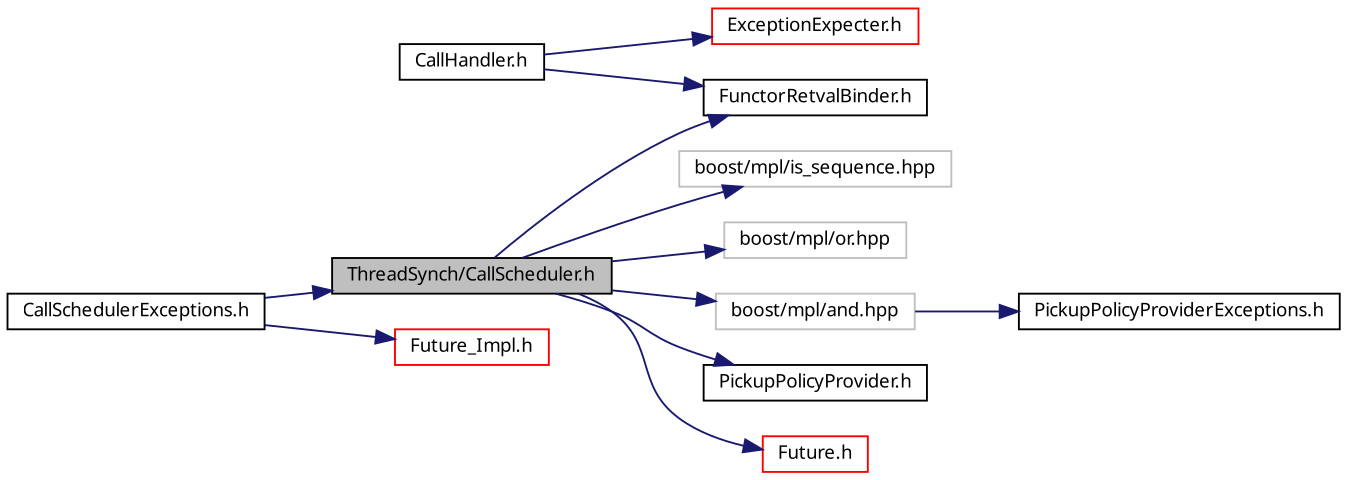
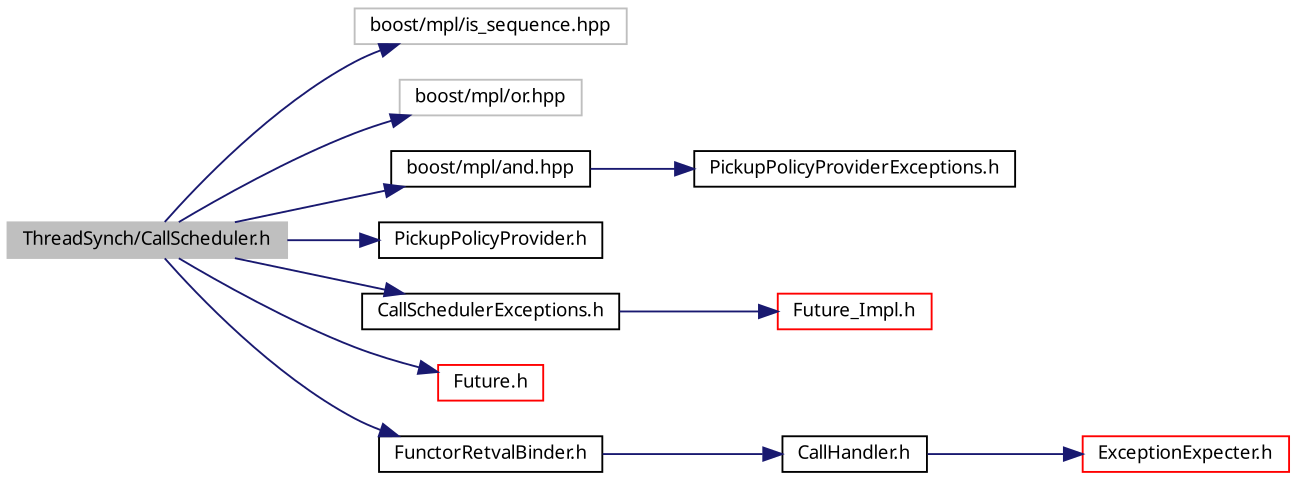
edge "CallHandler.h" -> "FunctorRetvalBinder.h": reversed
node "ThreadSynch/CallScheduler.h": color black -> grey75
edge "CallSchedulerExceptions.h" -> "ThreadSynch/CallScheduler.h": reversed
node "boost/mpl/and.hpp": color grey75 -> black
